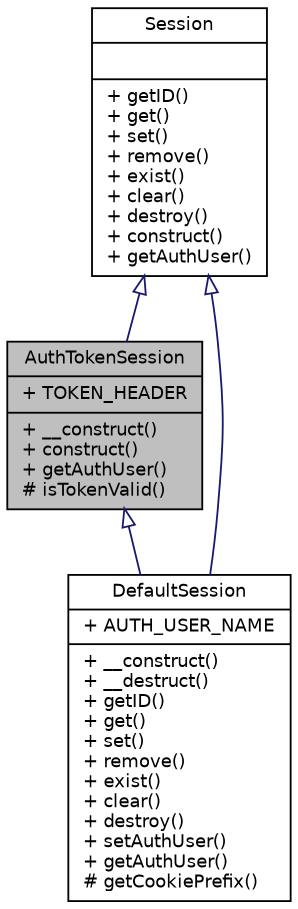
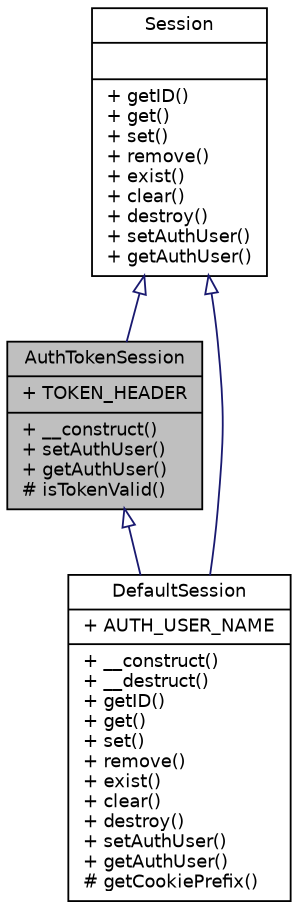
node "Session": text "+ construct()" -> "+ setAuthUser()"
node "AuthTokenSession": text "+ construct()" -> "+ setAuthUser()"
